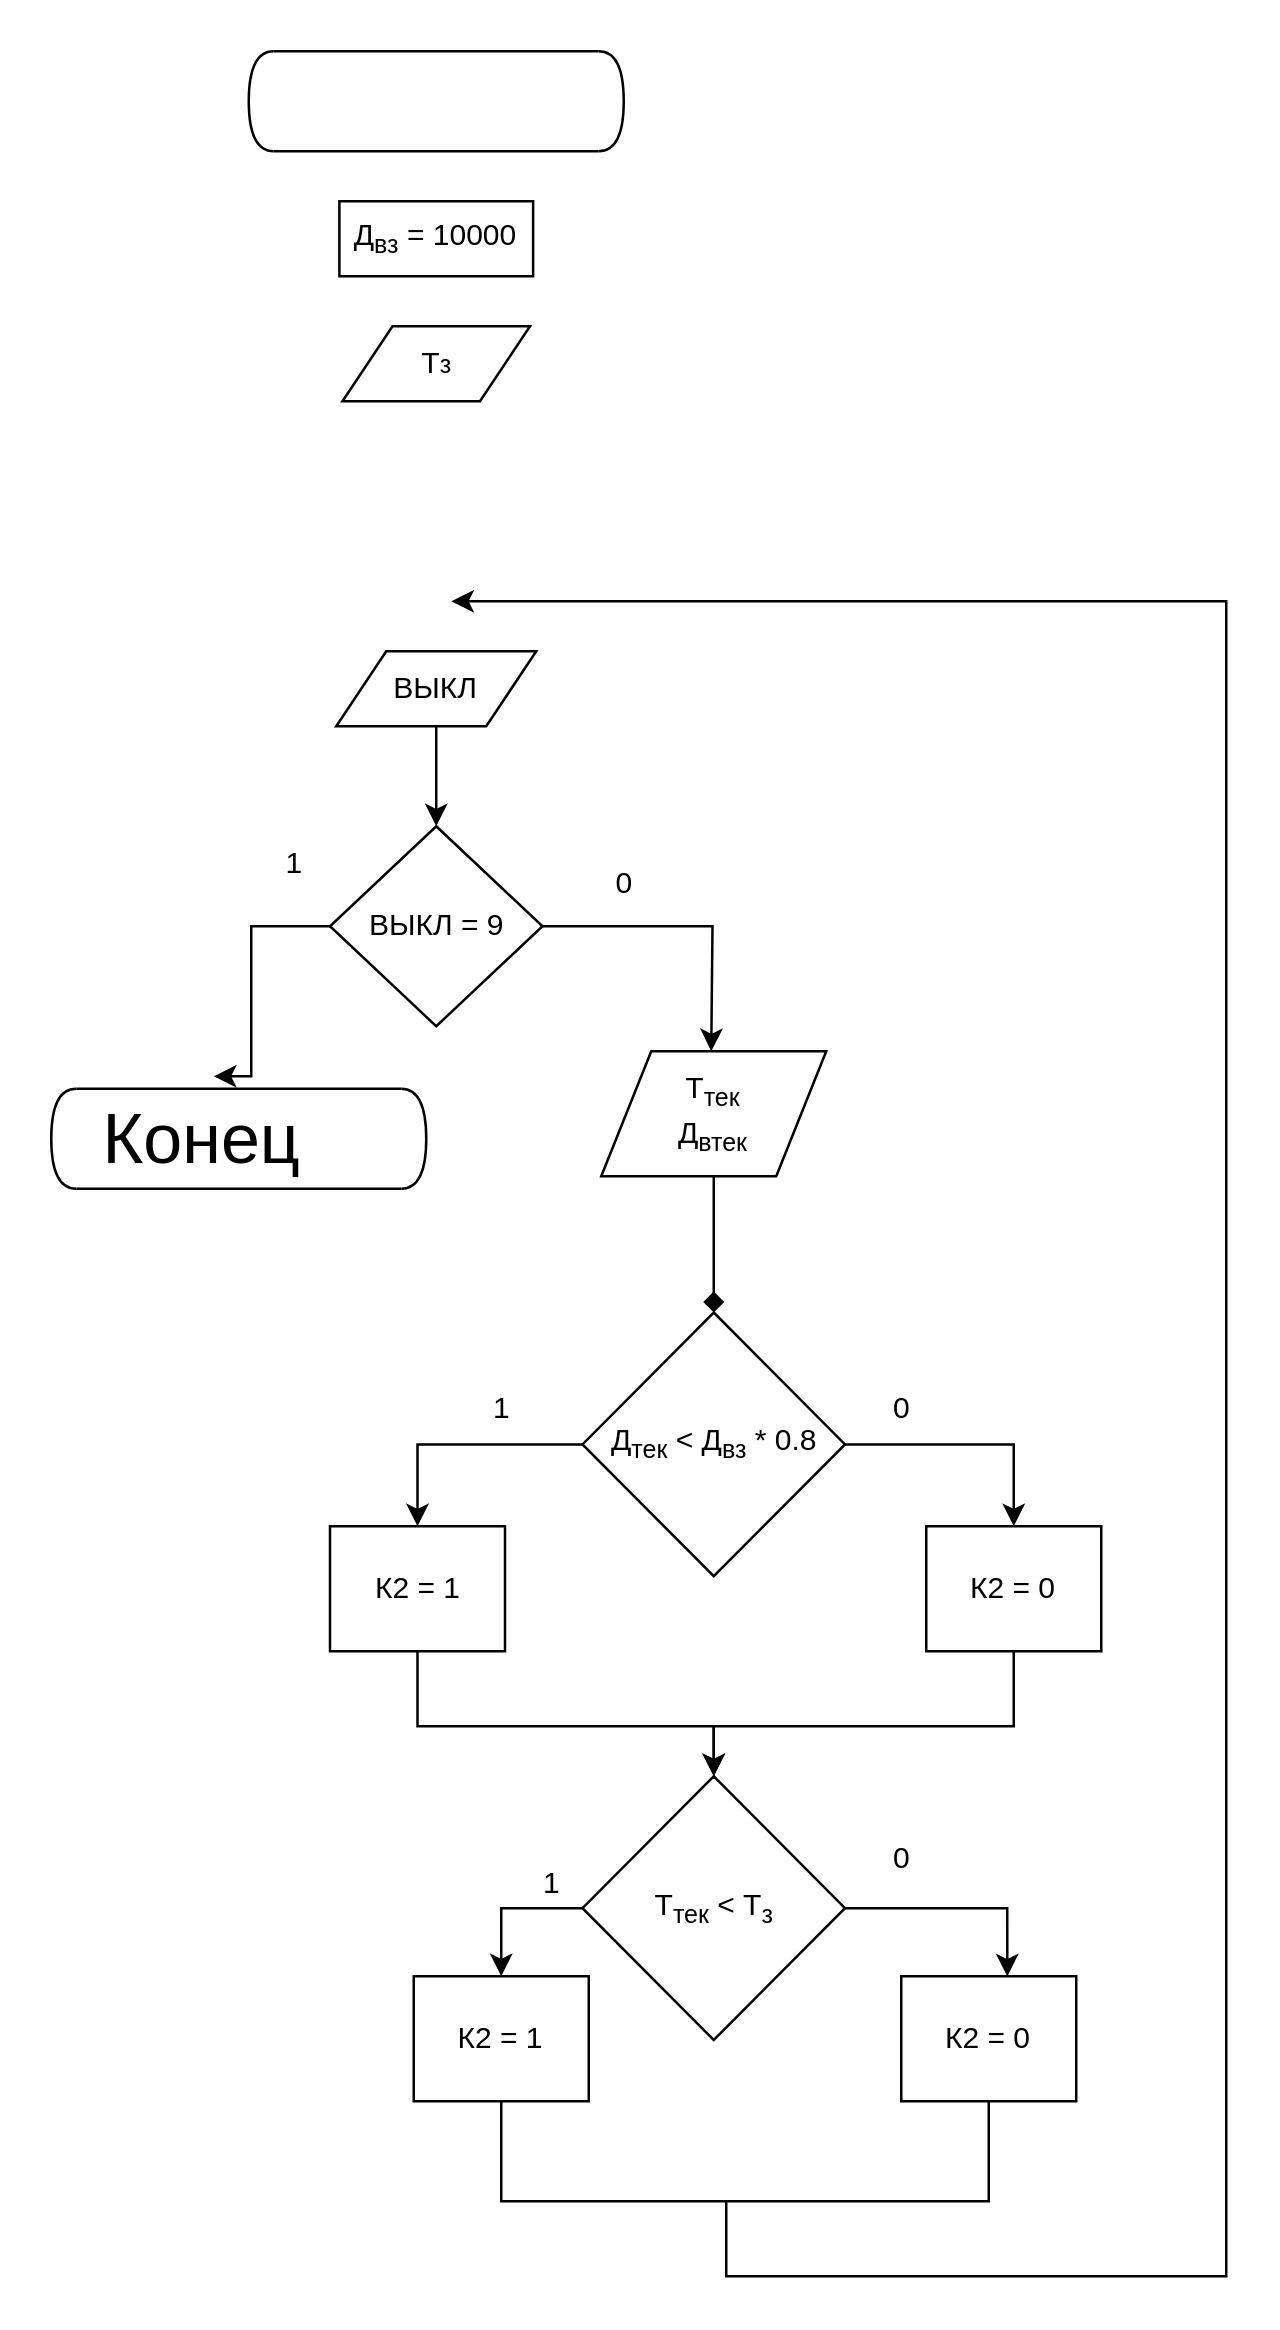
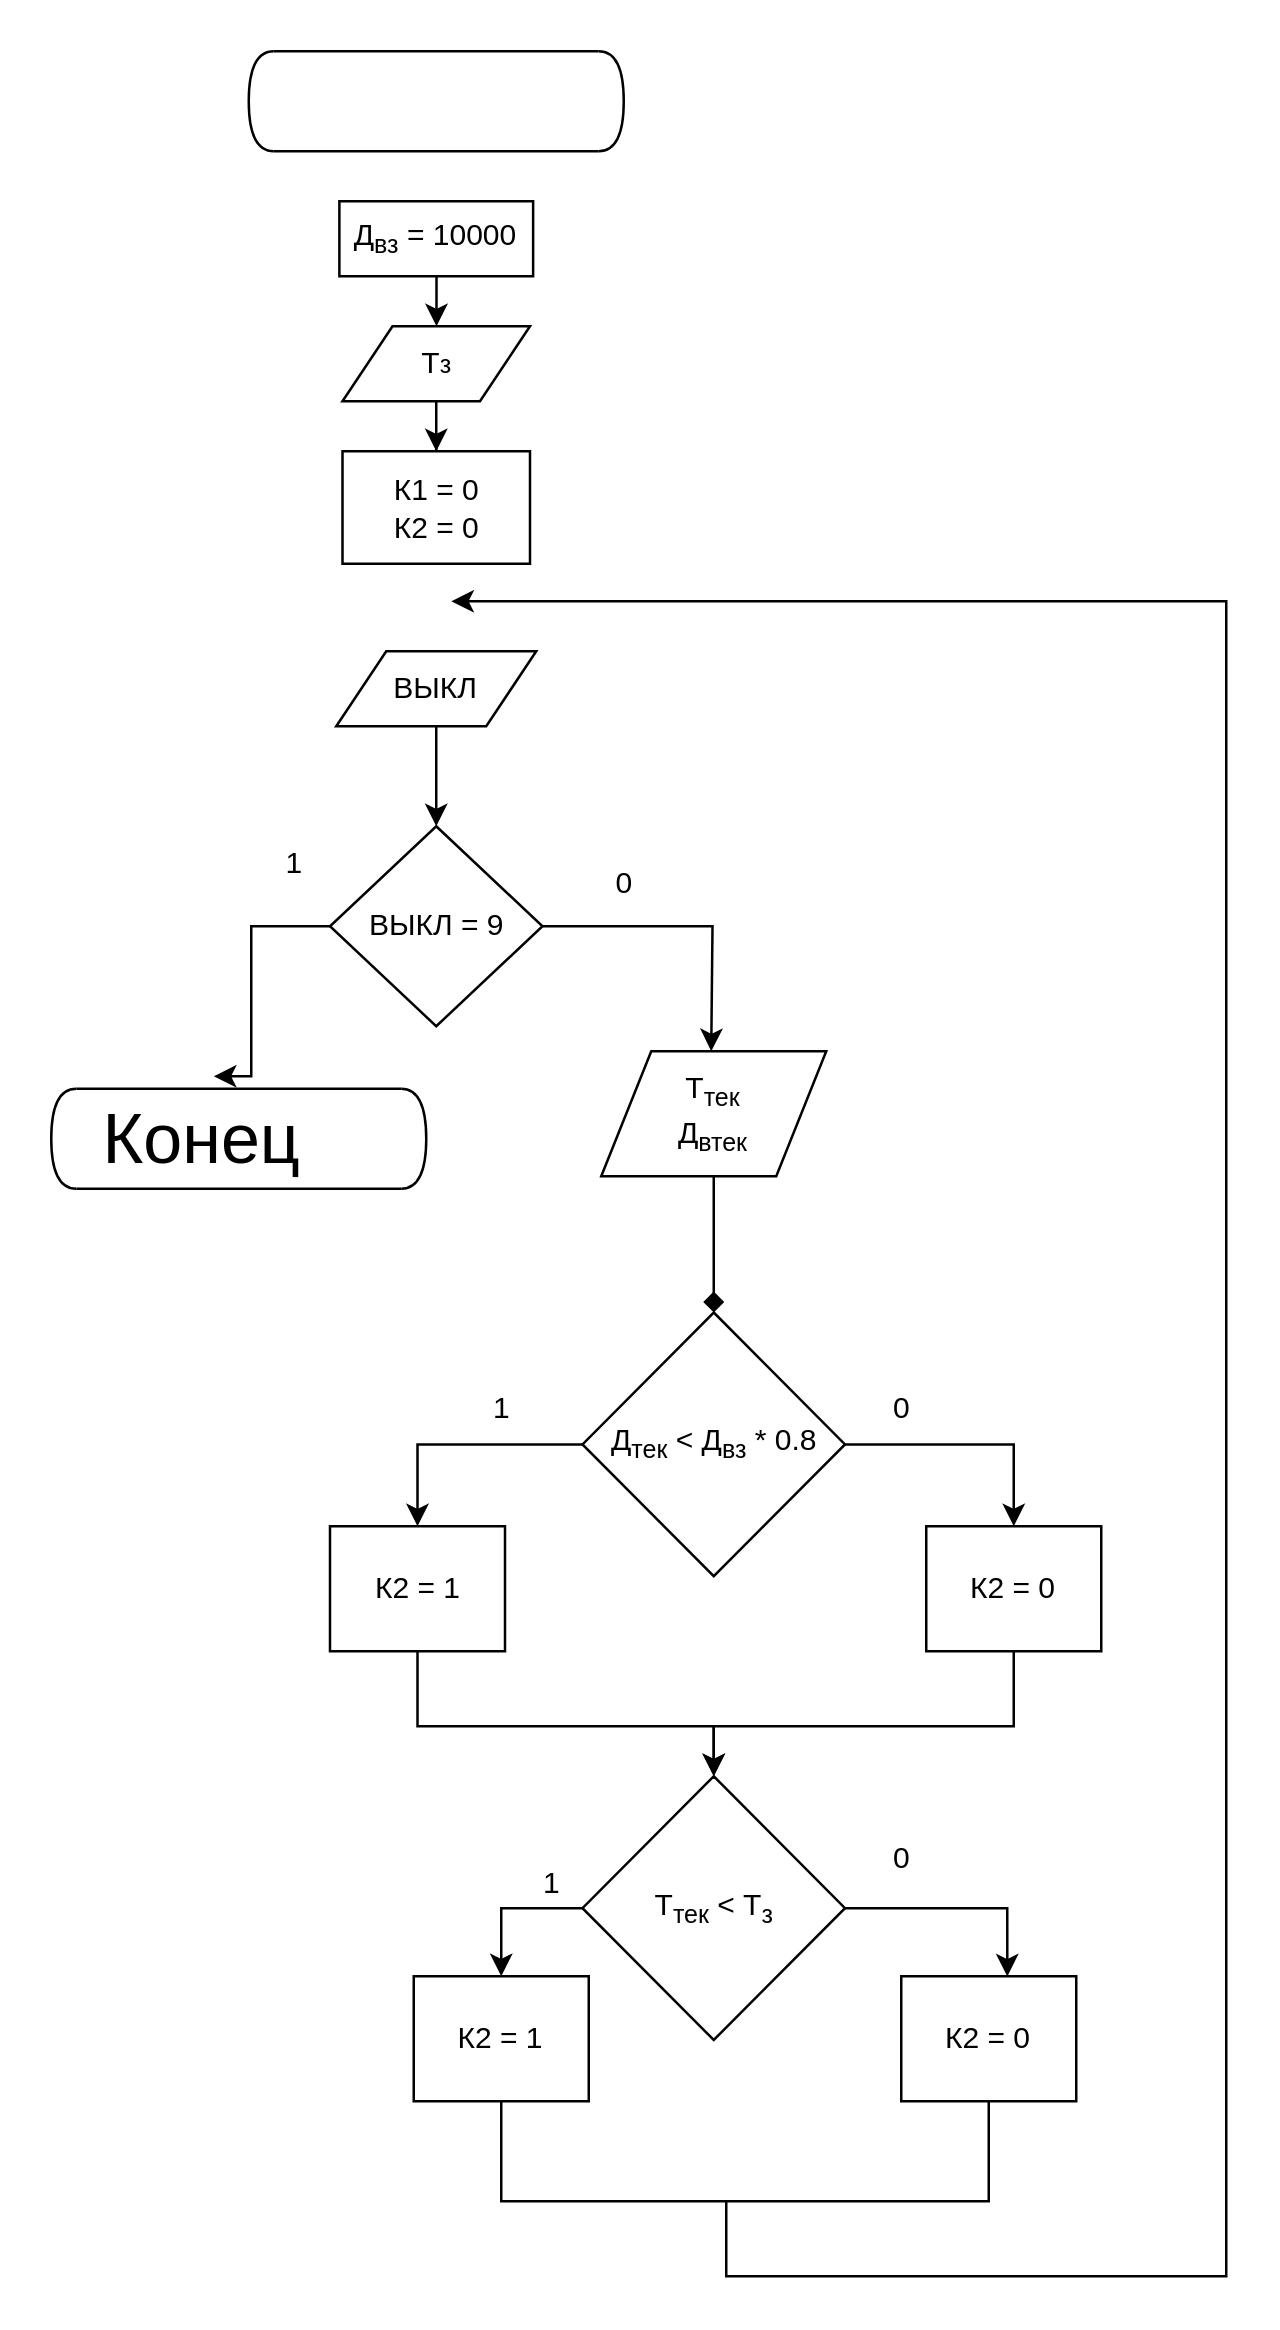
edge "Двз = 10000" -> "Tз": added
edge "Tз" -> "К1 = 0 К2 = 0": added
node "К1 = 0 К2 = 0": added
